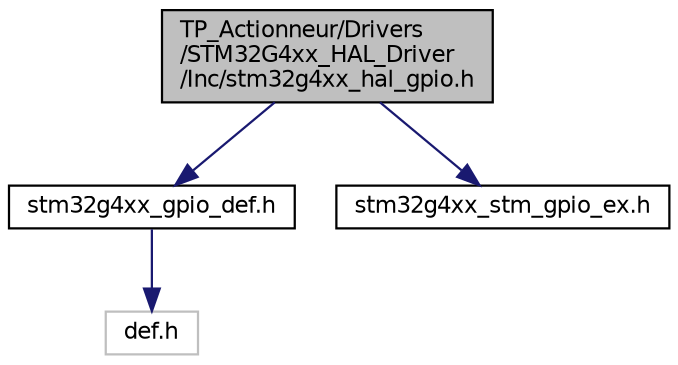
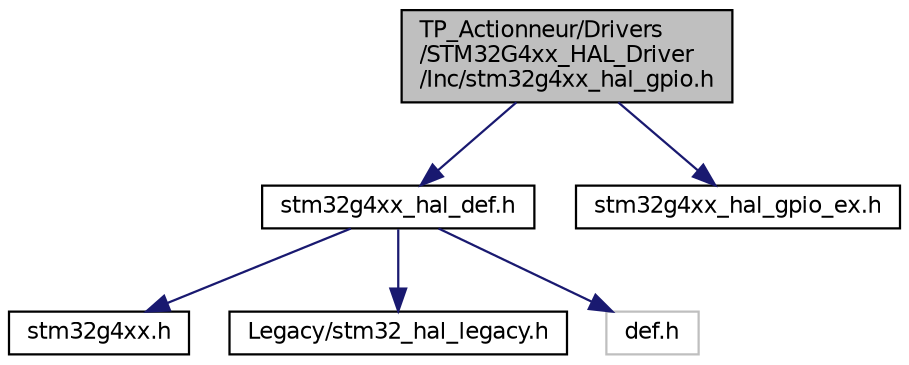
node "stm32g4xx_gpio_def.h": label "stm32g4xx_gpio_def.h" -> "stm32g4xx_hal_def.h"
node "stm32g4xx_stm_gpio_ex.h": label "stm32g4xx_stm_gpio_ex.h" -> "stm32g4xx_hal_gpio_ex.h"
node "stm32g4xx.h": added
node "Legacy/stm32_hal_legacy.h": added
